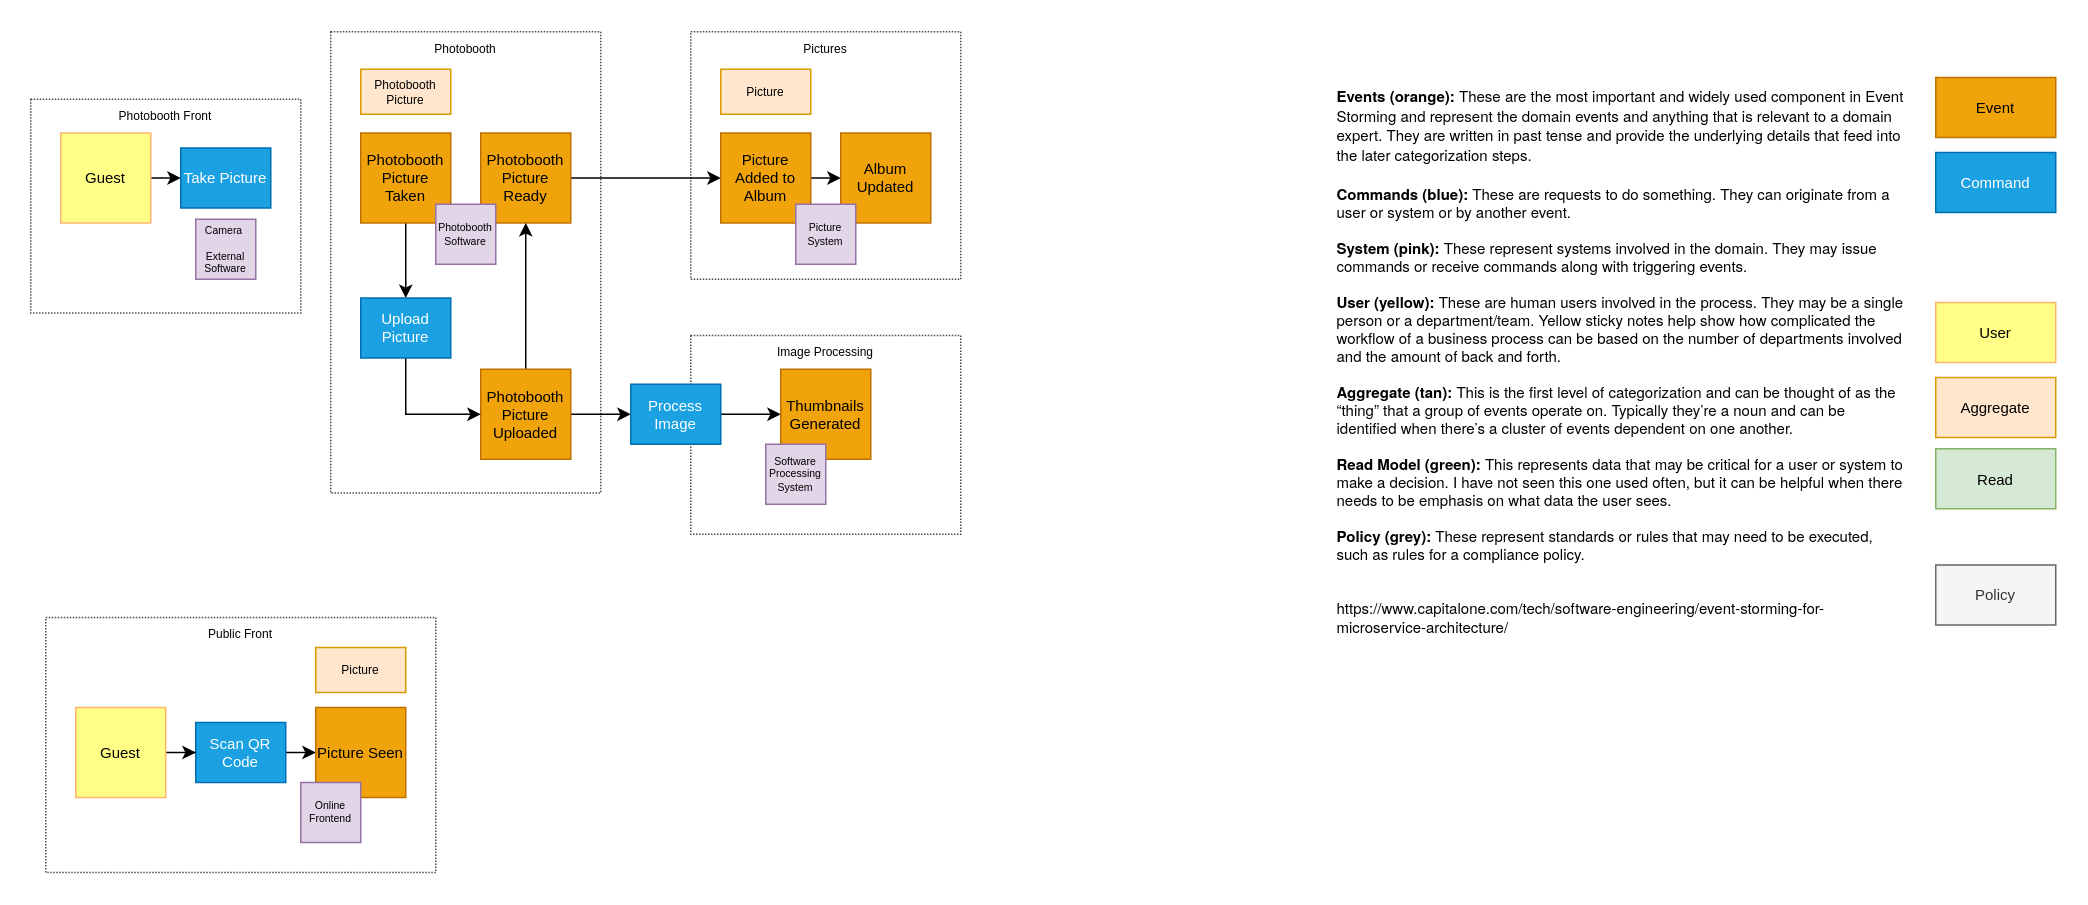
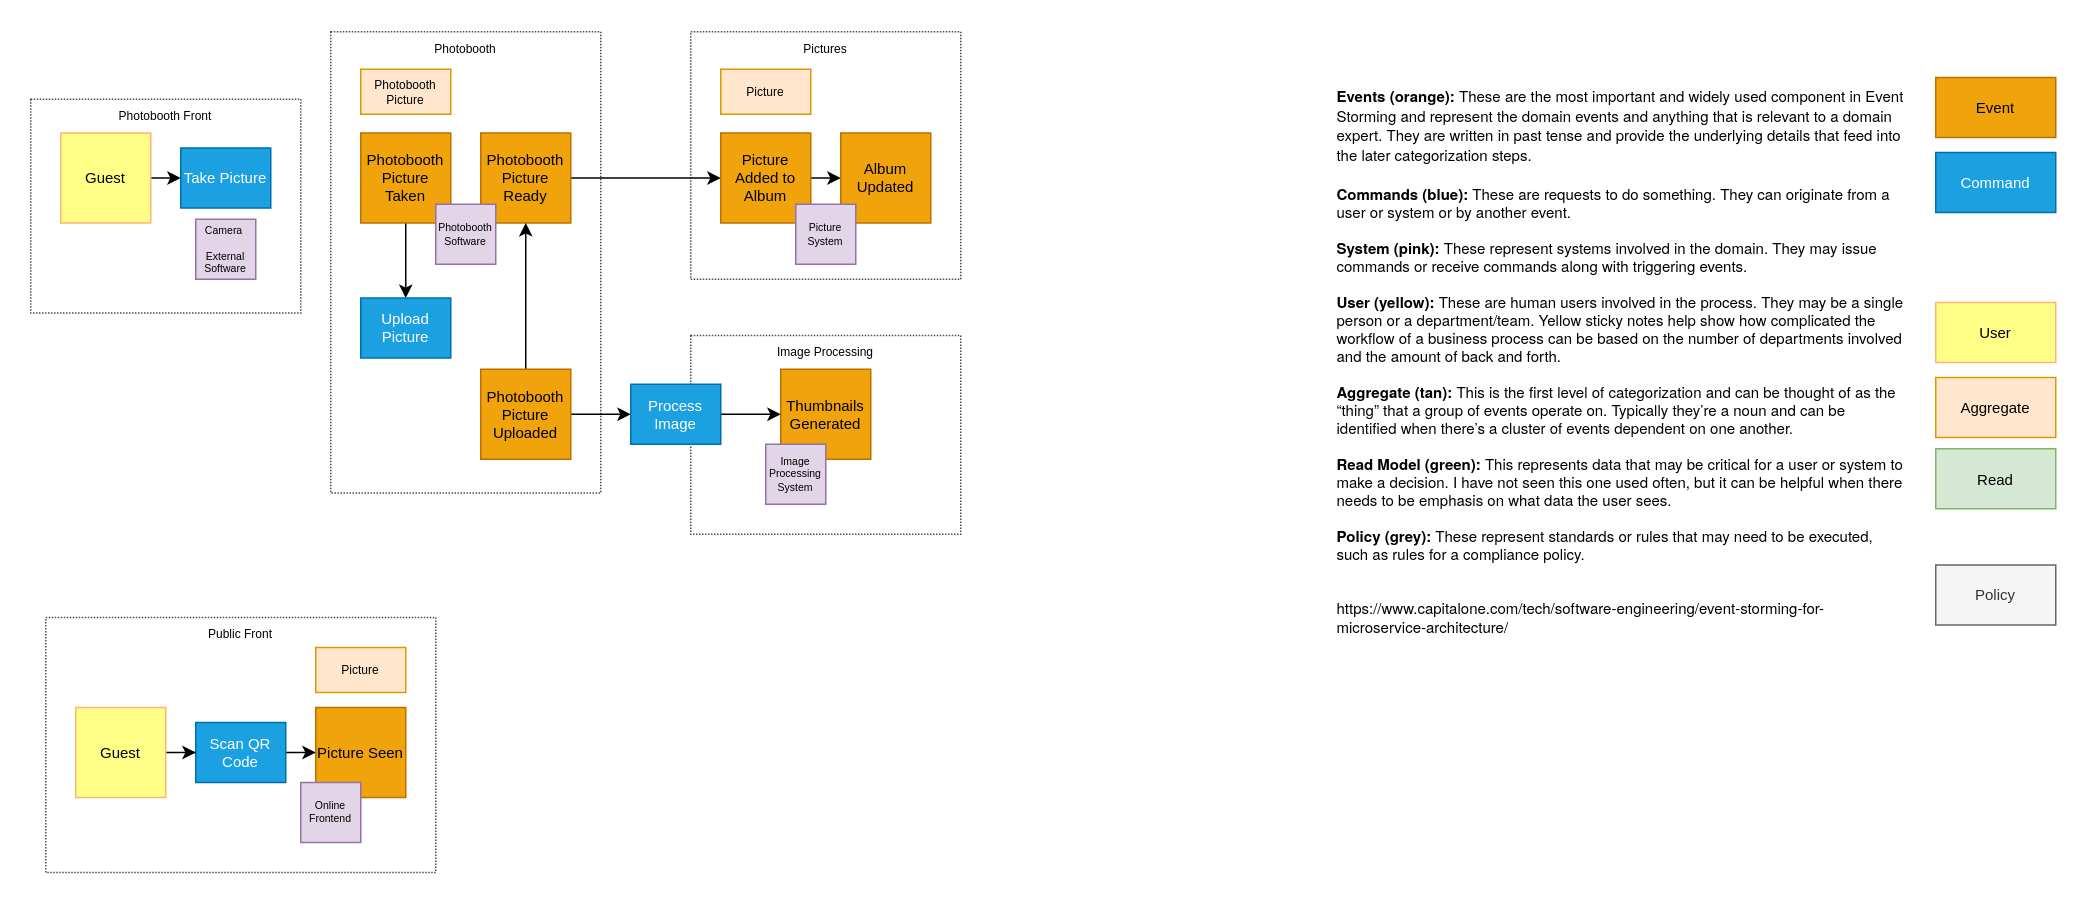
edge "Upload Picture" -> "Photobooth Picture Uploaded": removed
node "Software Processing System": label "Software Processing System" -> "Image Processing System"
